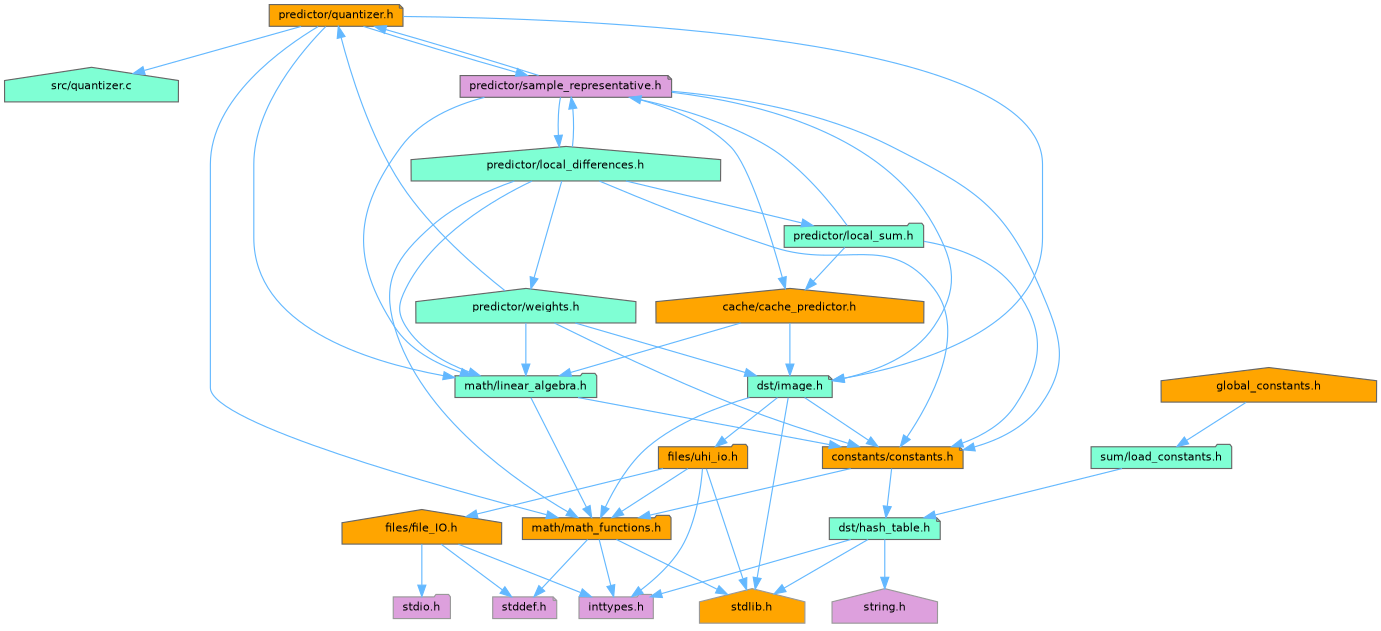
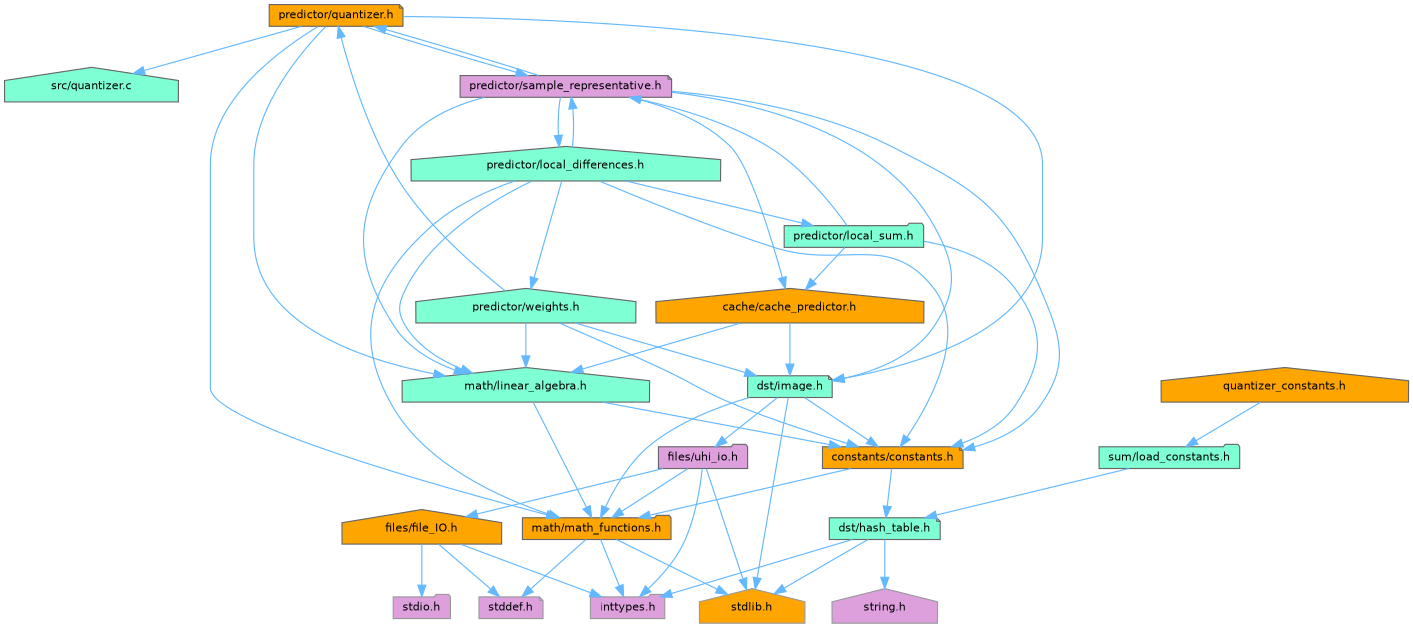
node "math/linear_algebra.h": shape folder -> house
node "global_constants.h": label "global_constants.h" -> "quantizer_constants.h"
node "files/uhi_io.h": fillcolor orange -> plum
